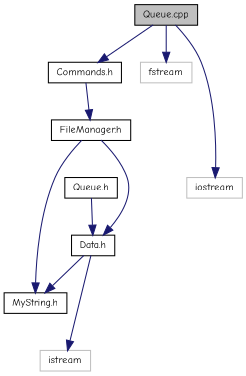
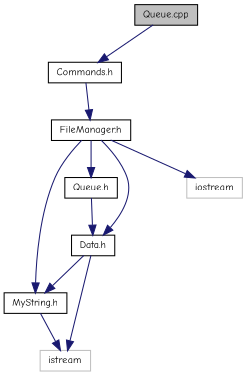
node "fstream": removed
edge "Queue.cpp" -> "iostream": now "FileManager.h" -> "iostream"
edge "FileManager.h" -> "Queue.h": added
edge "MyString.h" -> "istream": added
